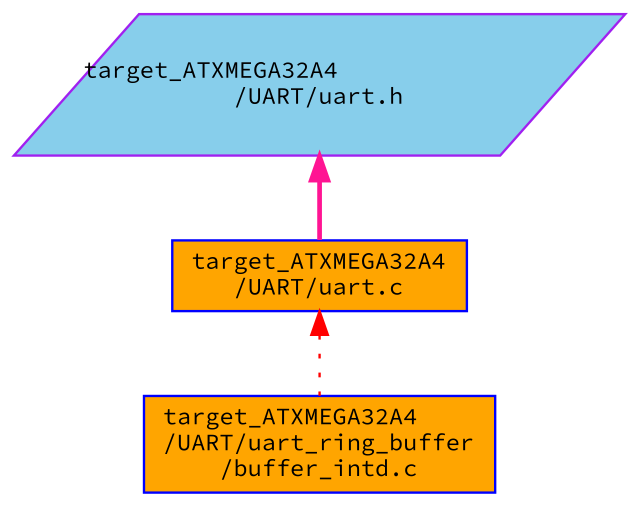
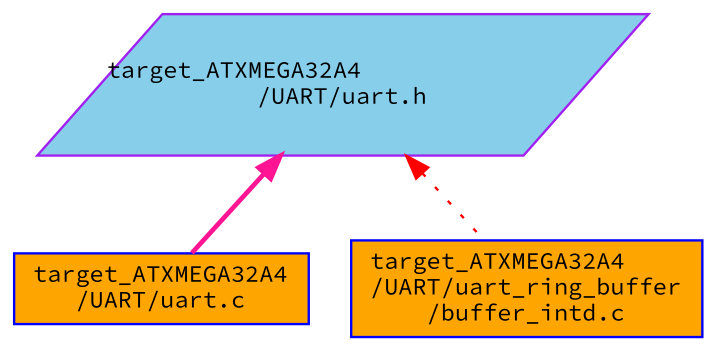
edge "target_ATXMEGA32A4 /UART/uart_ring_buffer /buffer_intd.c" -> "target_ATXMEGA32A4 /UART/uart.c": now "target_ATXMEGA32A4 /UART/uart_ring_buffer /buffer_intd.c" -> "target_ATXMEGA32A4 /UART/uart.h"
